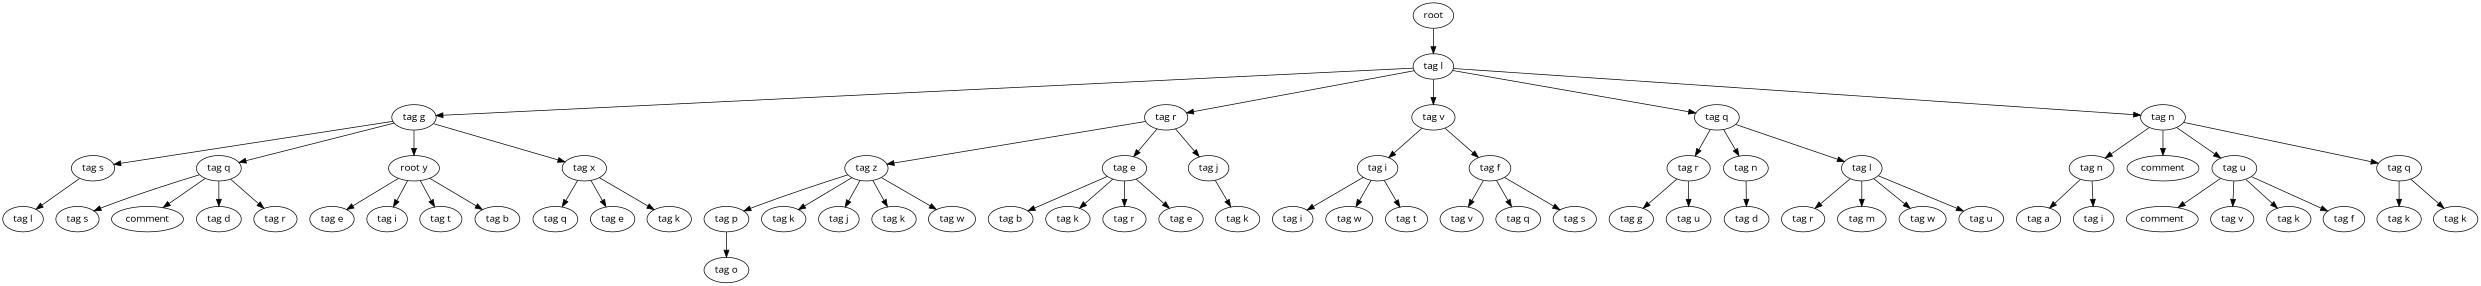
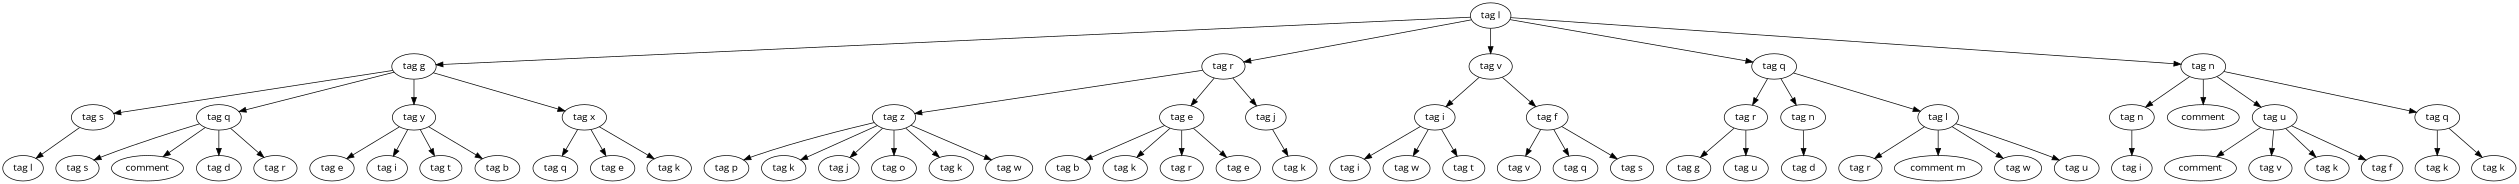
node "root": removed
node "root y": label "root y" -> "tag y"
node "tag m": label "tag m" -> "comment m"
node "tag a": removed
edge "tag p" -> "tag o": now "tag z" -> "tag o"
